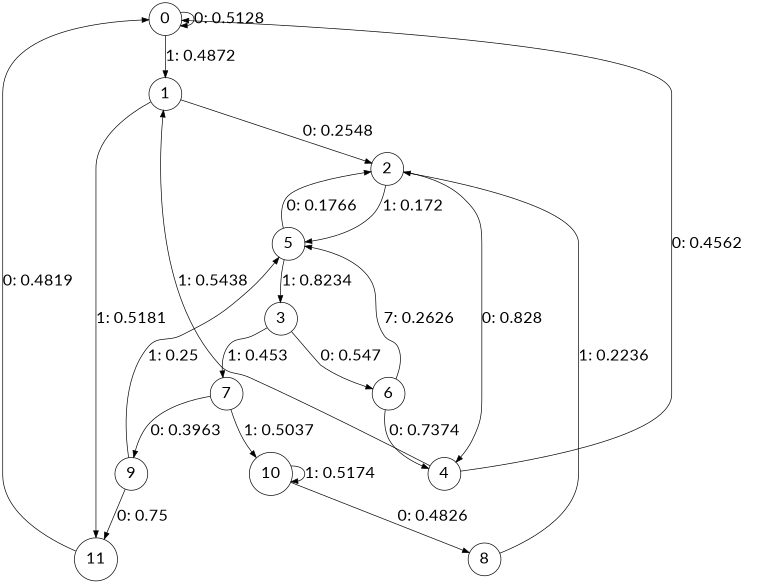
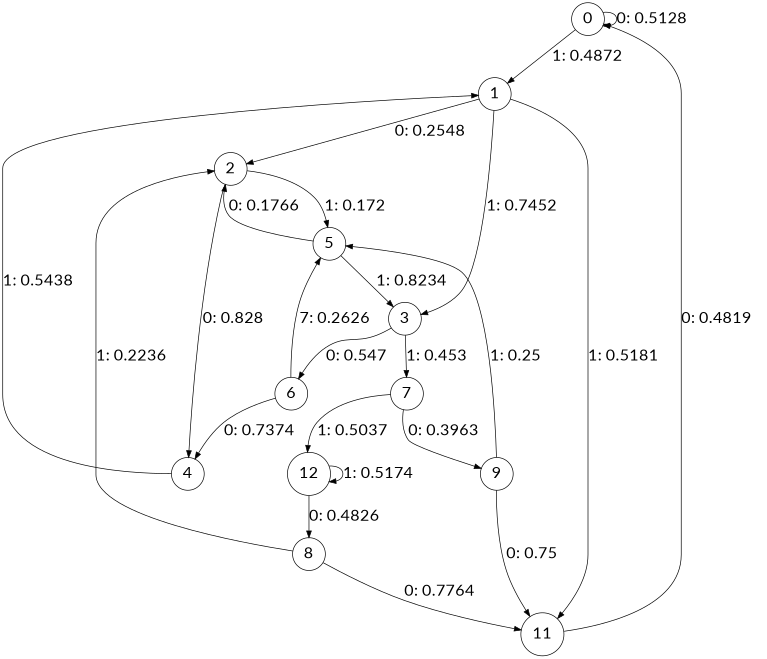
edge "4" -> "0": removed, label "0: 0.4562"
edge "1" -> "3": added, label "1: 0.7452"
node "10": label "10" -> "12"
edge "8" -> "11": added, label "0: 0.7764"
